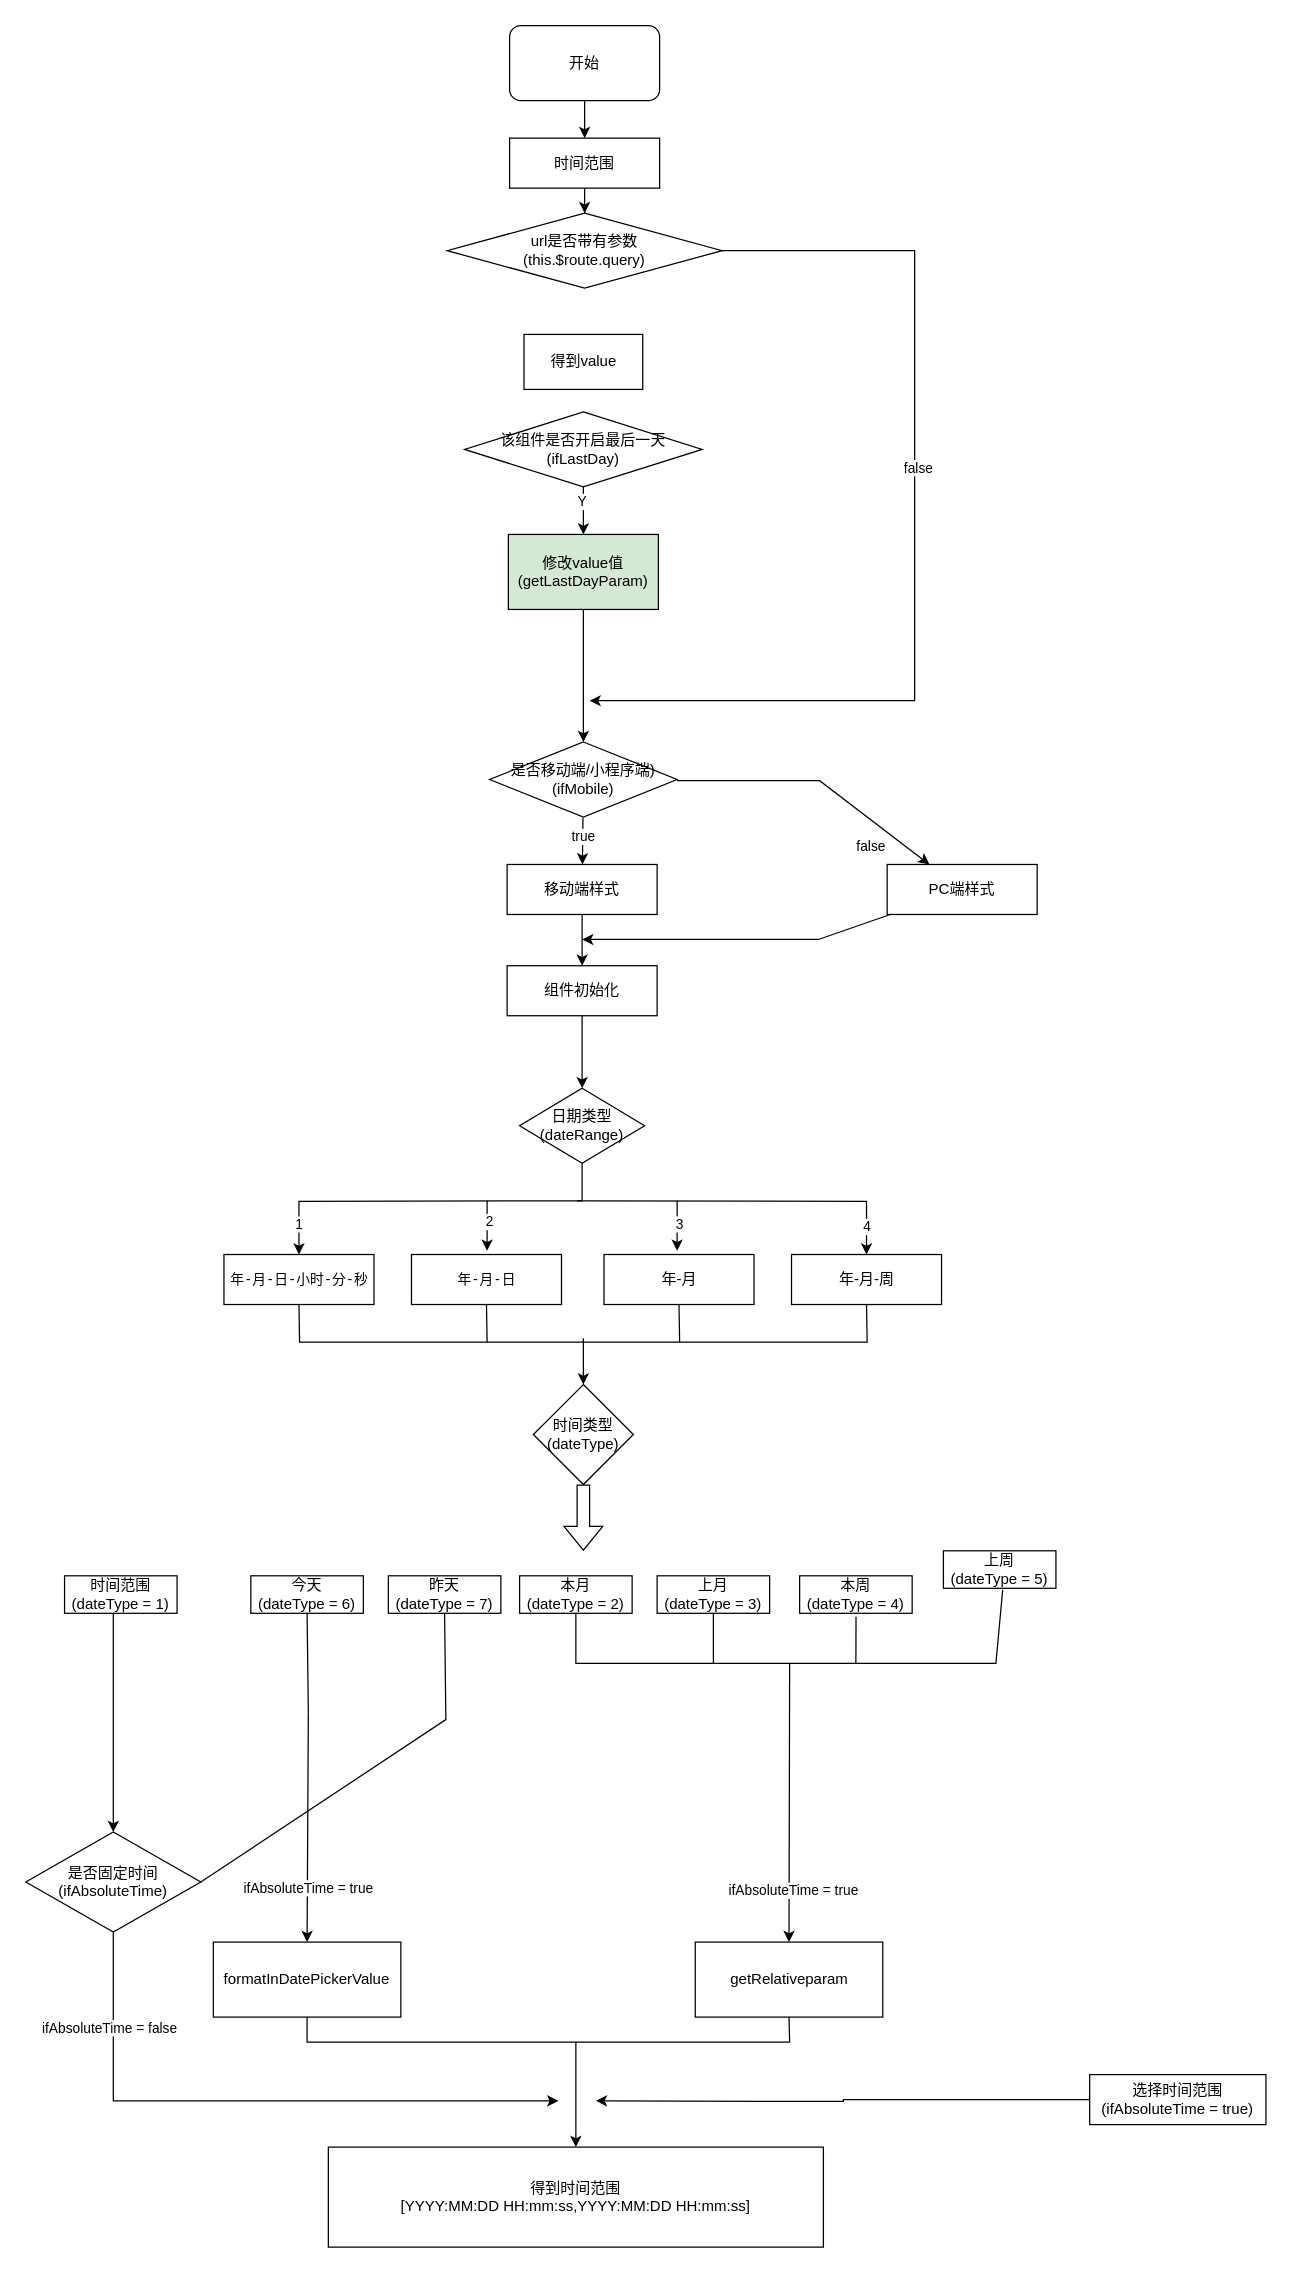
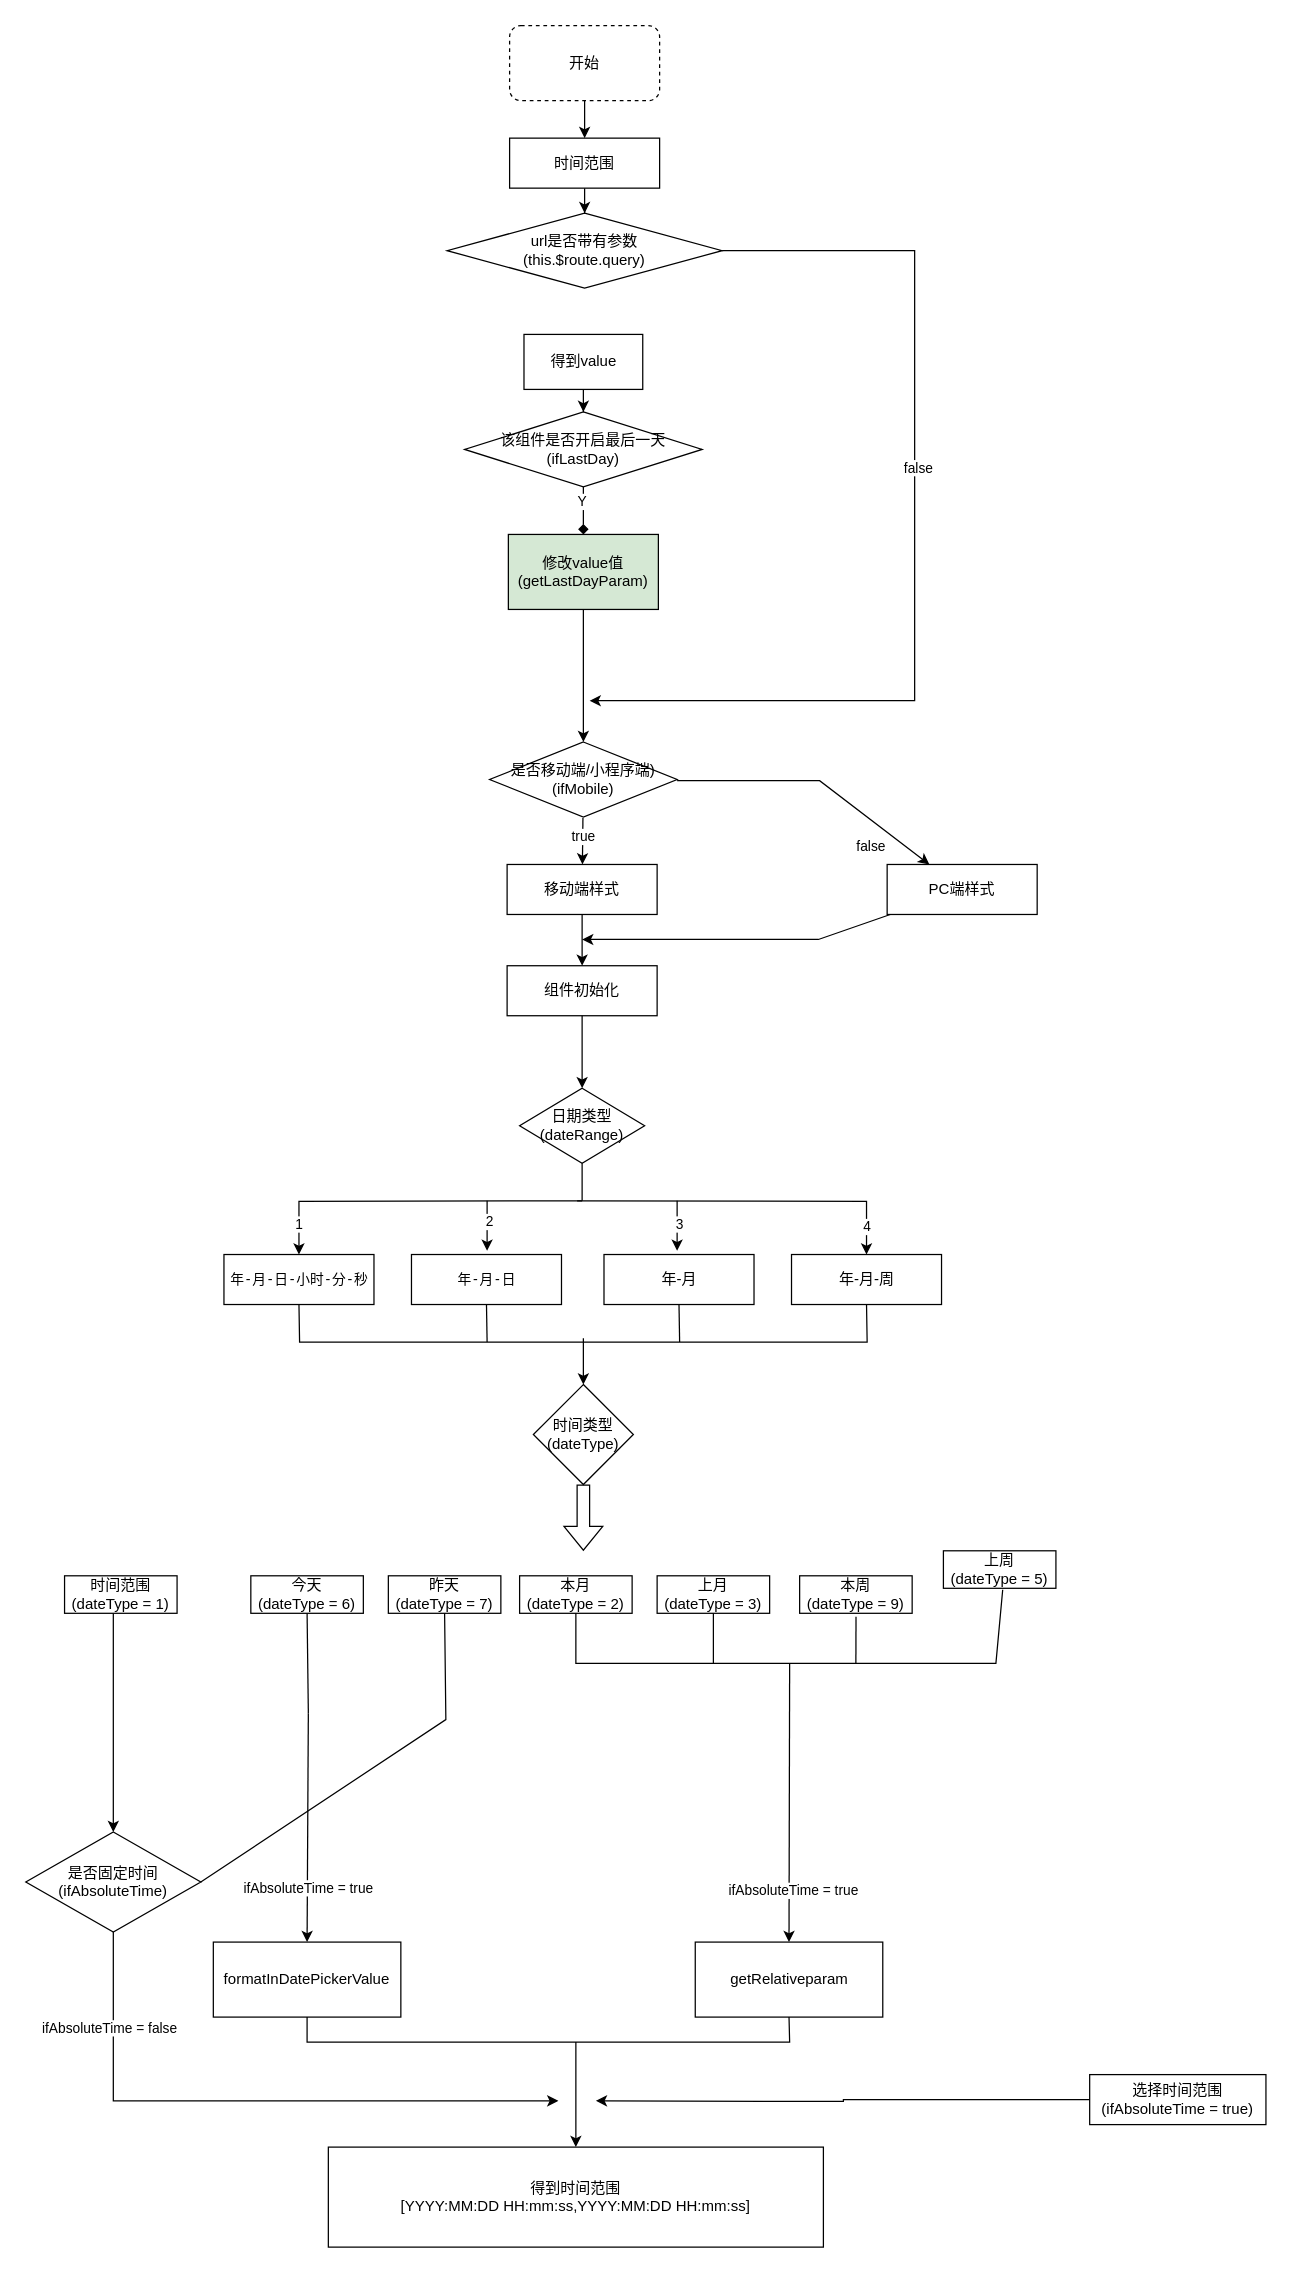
node "开始": style solid -> dashed
edge "得到value" -> "该组件是否开启最后一天 (ifLastDay)": added
edge "该组件是否开启最后一天 (ifLastDay)" -> "修改value值(getLastDayParam)": arrowhead classic -> diamond
node "本周 (dateType = 4)": label "本周 (dateType = 4)" -> "本周 (dateType = 9)"
